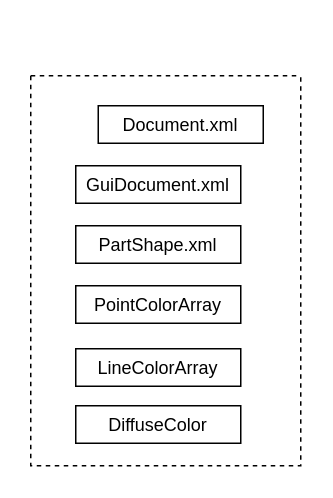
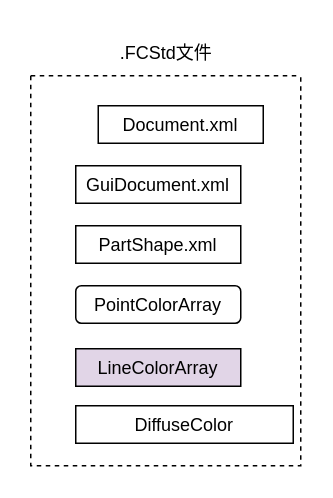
node ".FCStd文件": added
node "PointColorArray": shape rectangle -> rounded rectangle
node "LineColorArray": fillcolor #ffffff -> #e1d5e7
node "DiffuseColor": size 165x38 -> 218x38
